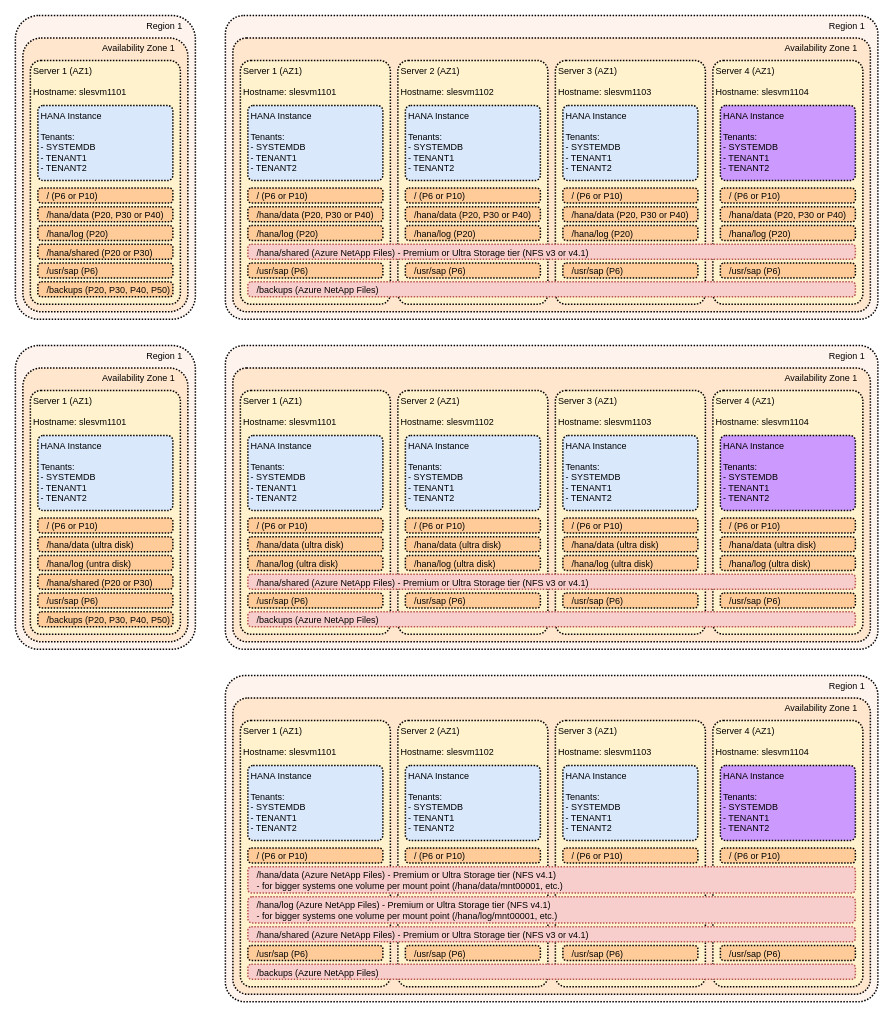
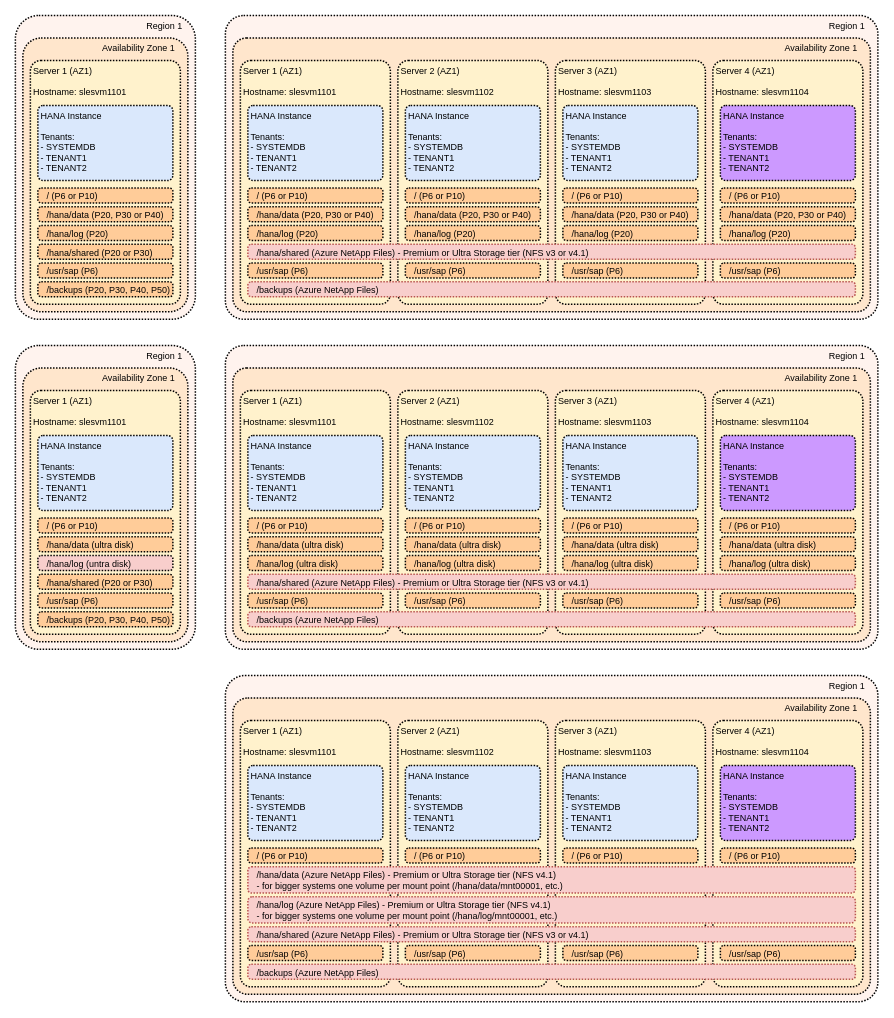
node "/hana/log (untra disk)": fillcolor #ffcc99 -> #f8cecc
